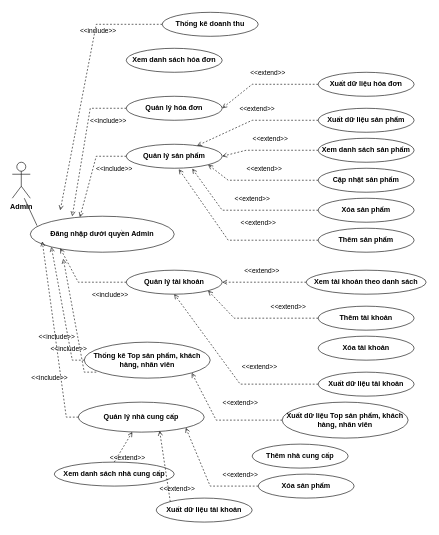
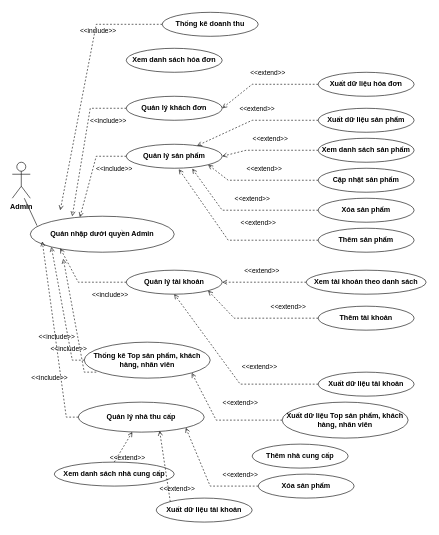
node "Quản lý hóa đơn": label "Quản lý hóa đơn" -> "Quản lý khách đơn"
node "Đăng nhập dưới quyền Admin": label "Đăng nhập dưới quyền Admin" -> "Quản nhập dưới quyền Admin"
node "Xóa tài khoản": removed
node "Quản lý nhà cung cấp": label "Quản lý nhà cung cấp" -> "Quản lý nhà thu cấp"
